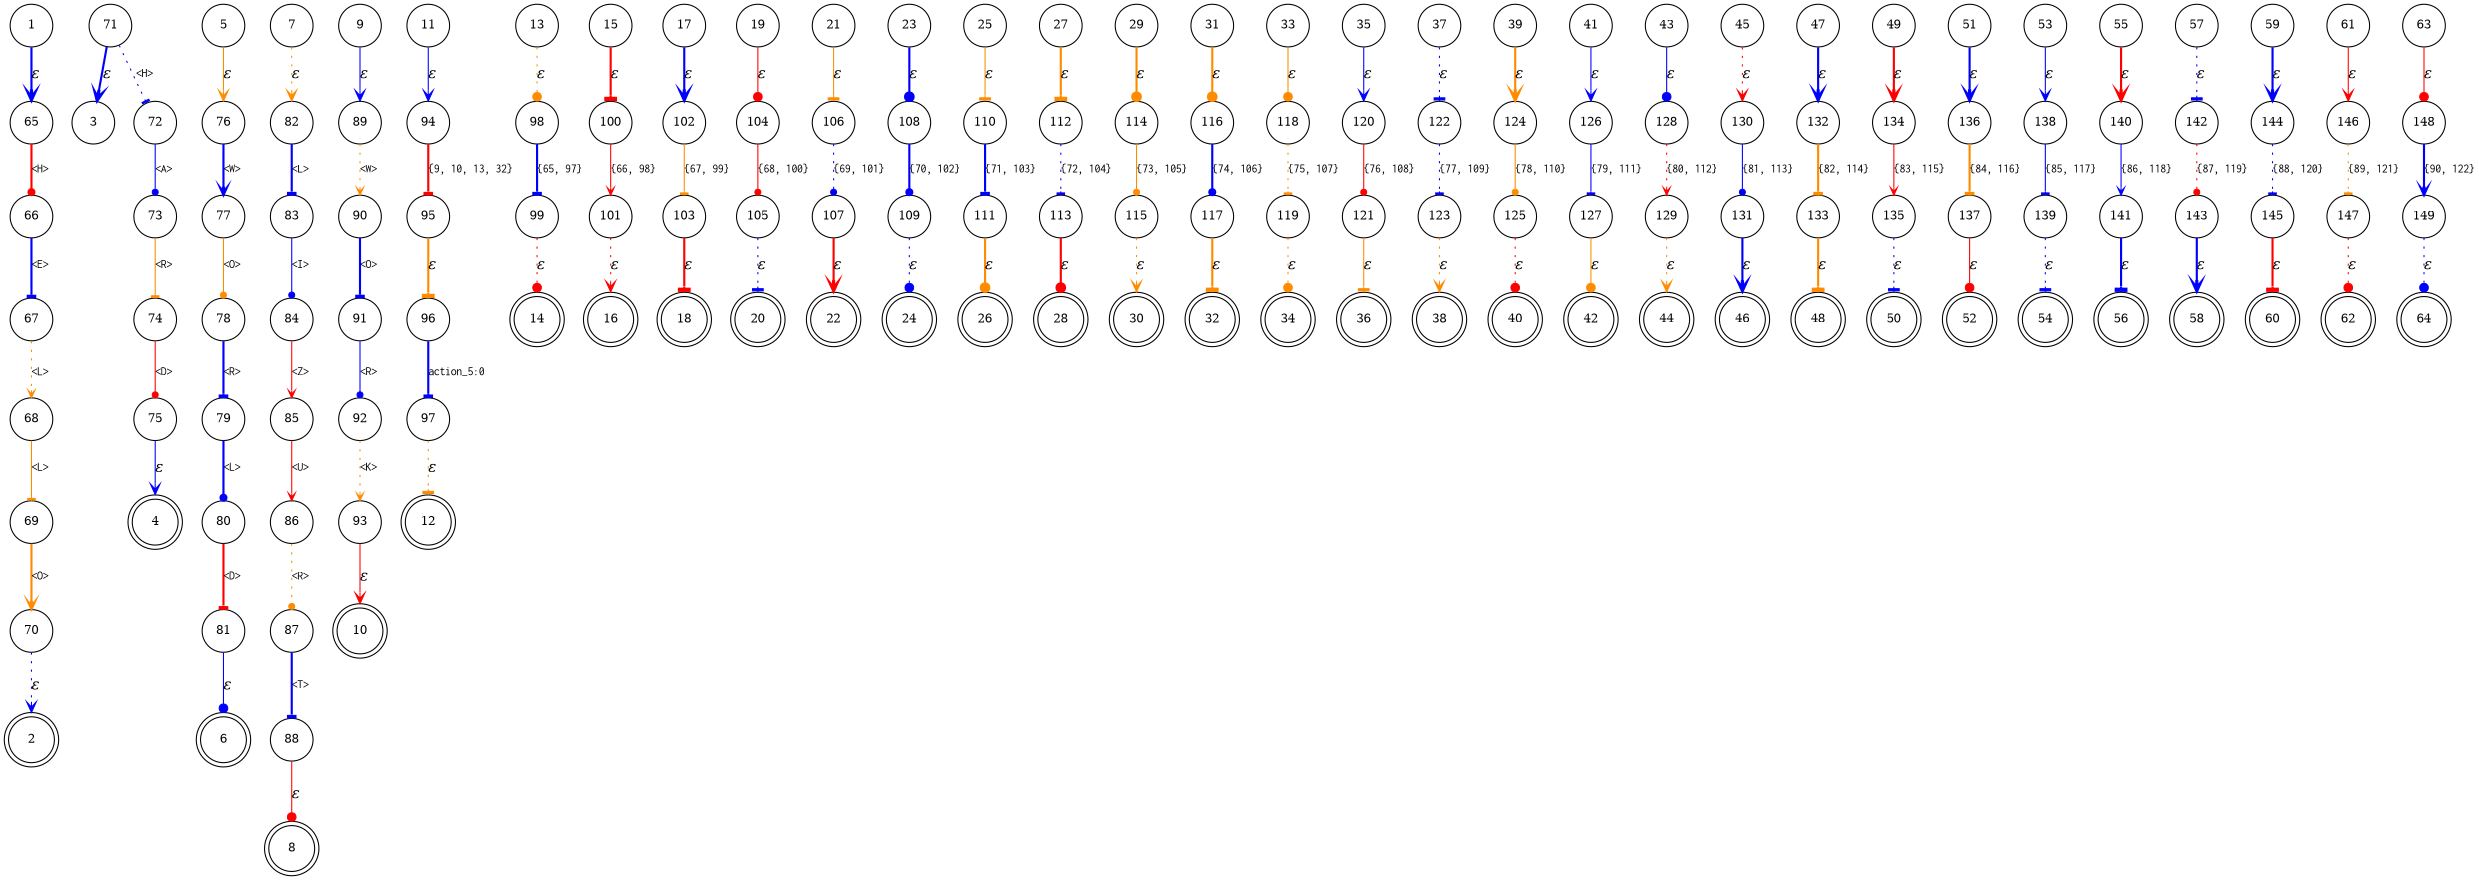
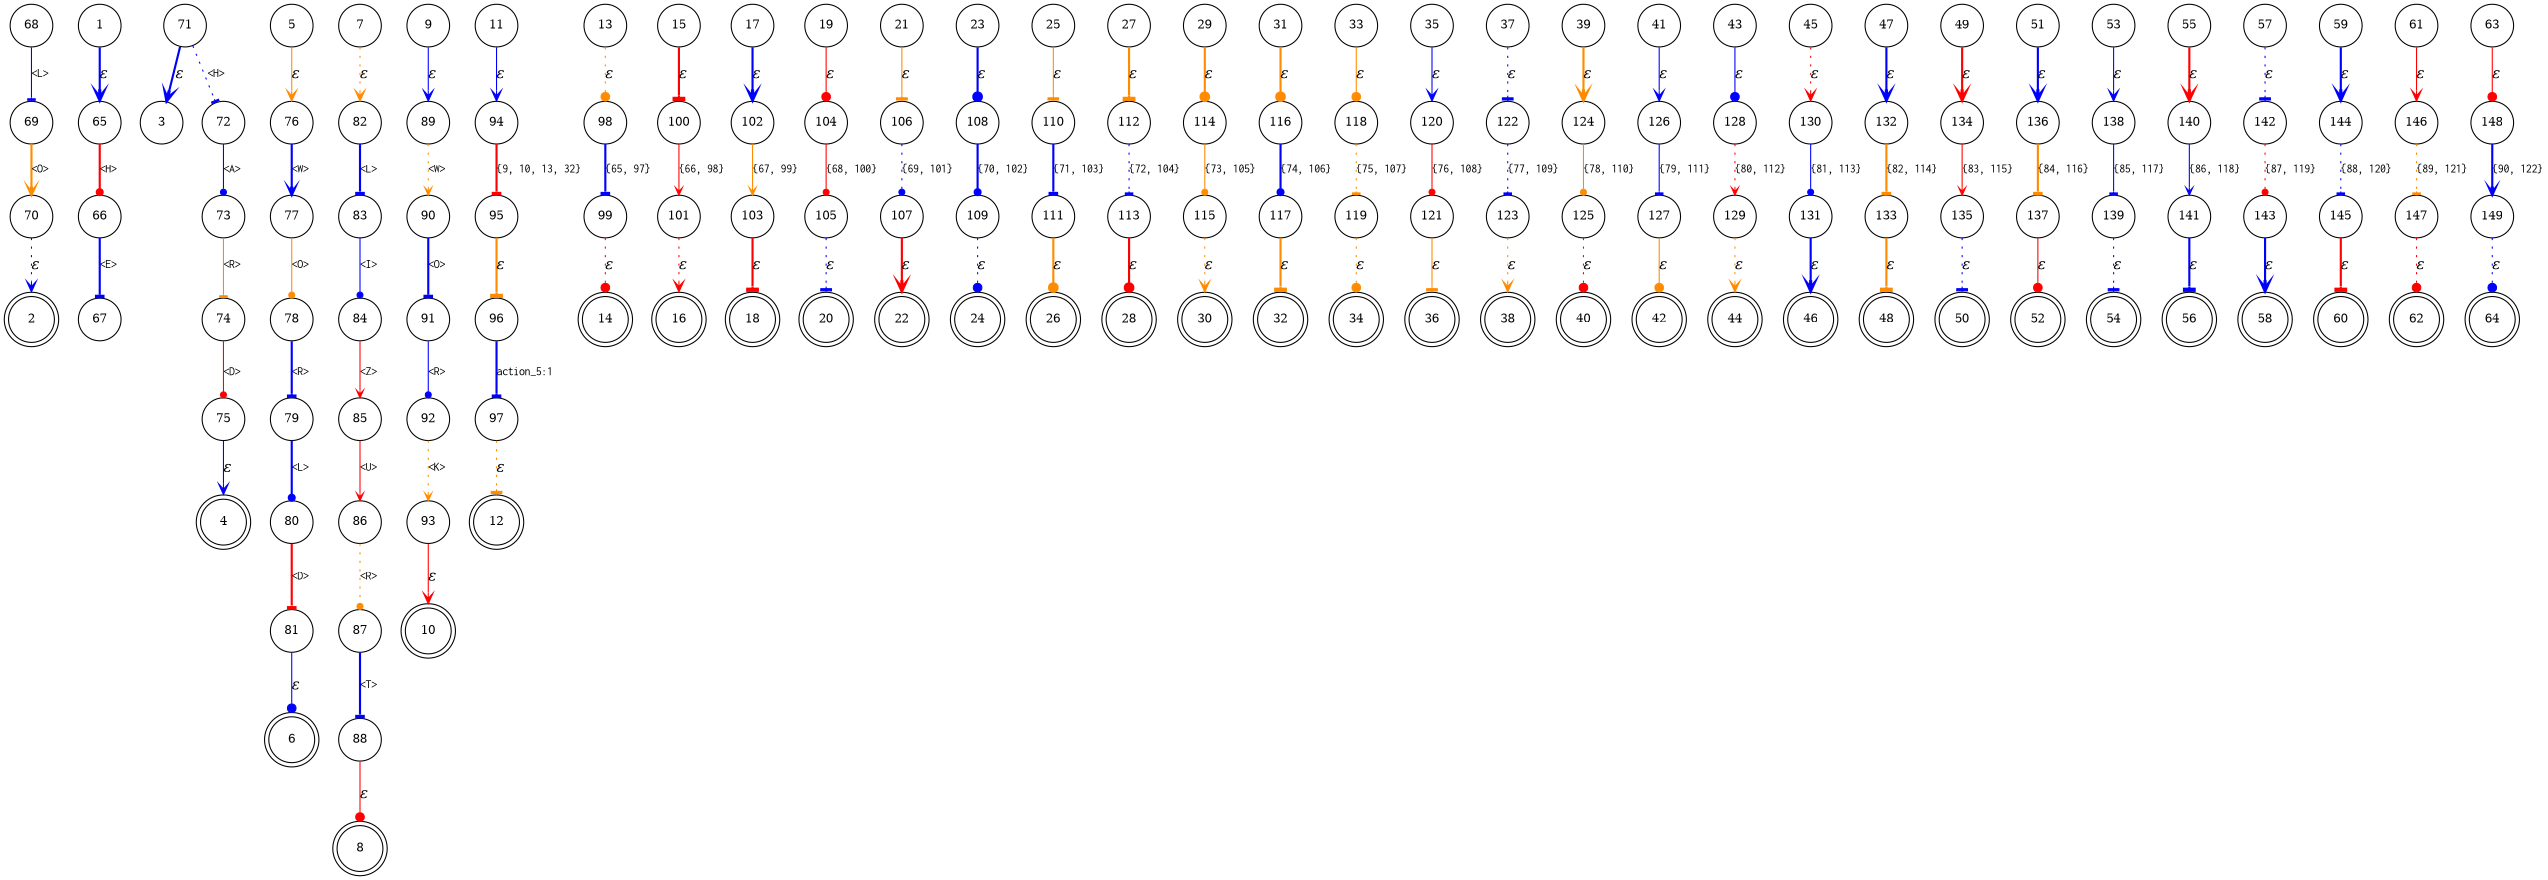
edge "102" -> "103": arrowhead tee -> vee
edge "67" -> "68": removed, label "<L>"
edge "96" -> "97": label "action_5:0" -> "action_5:1"
edge "68" -> "69": color darkorange -> blue
